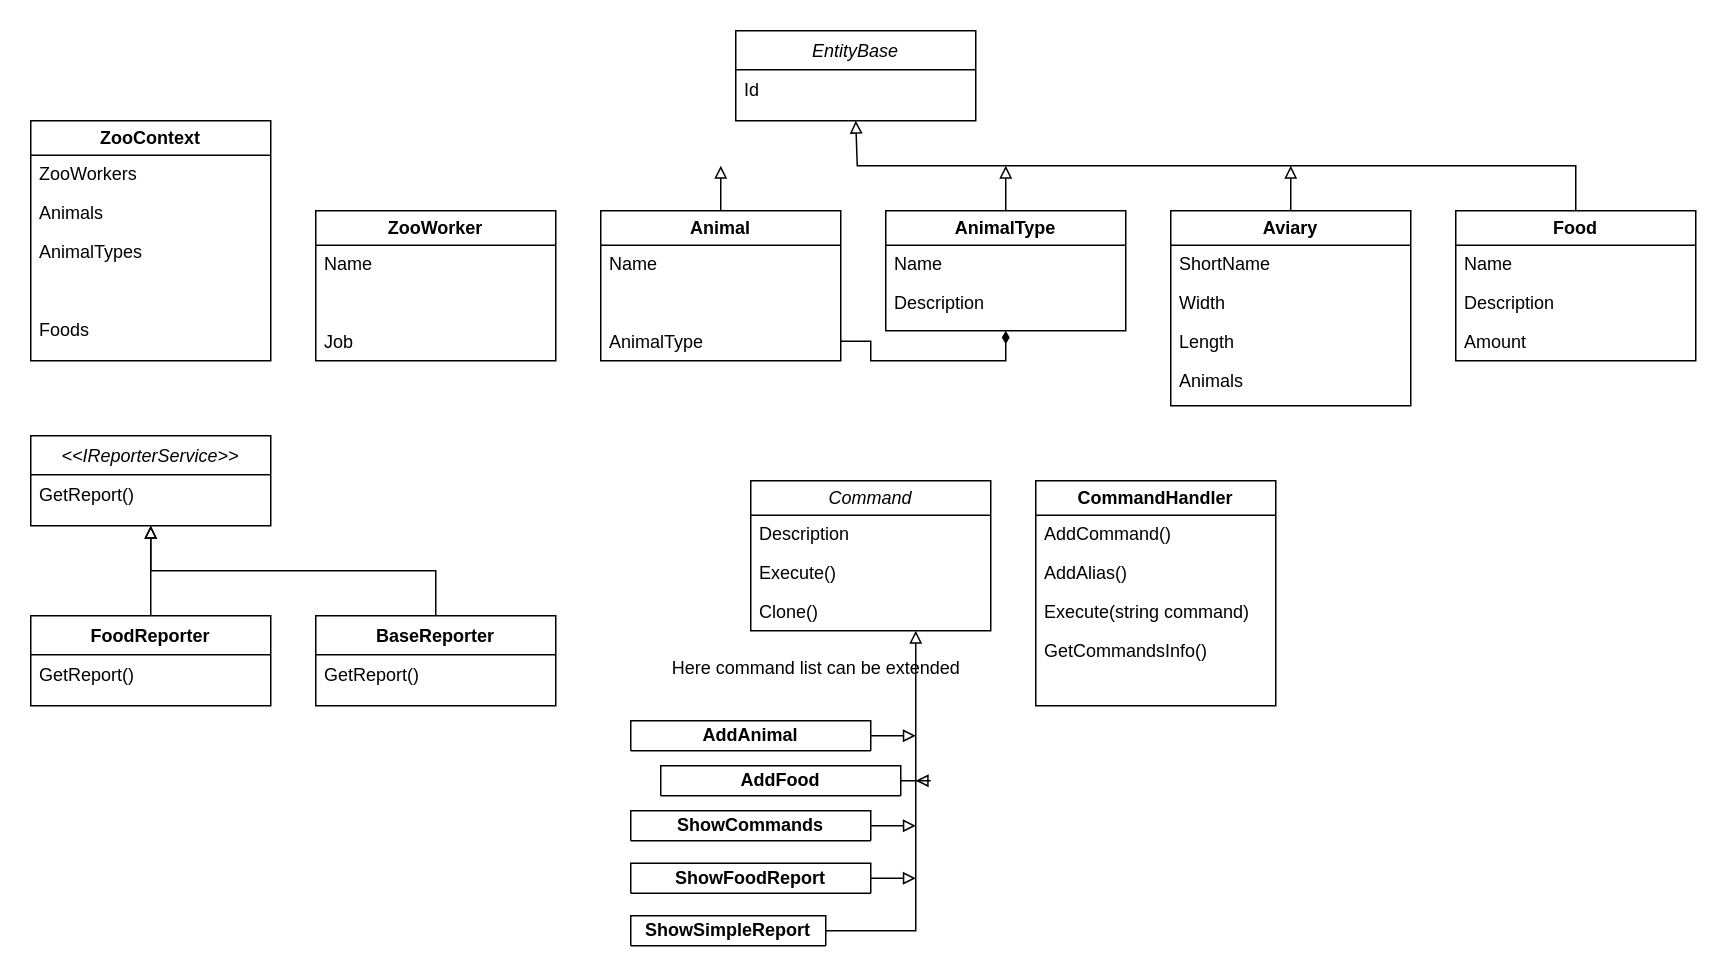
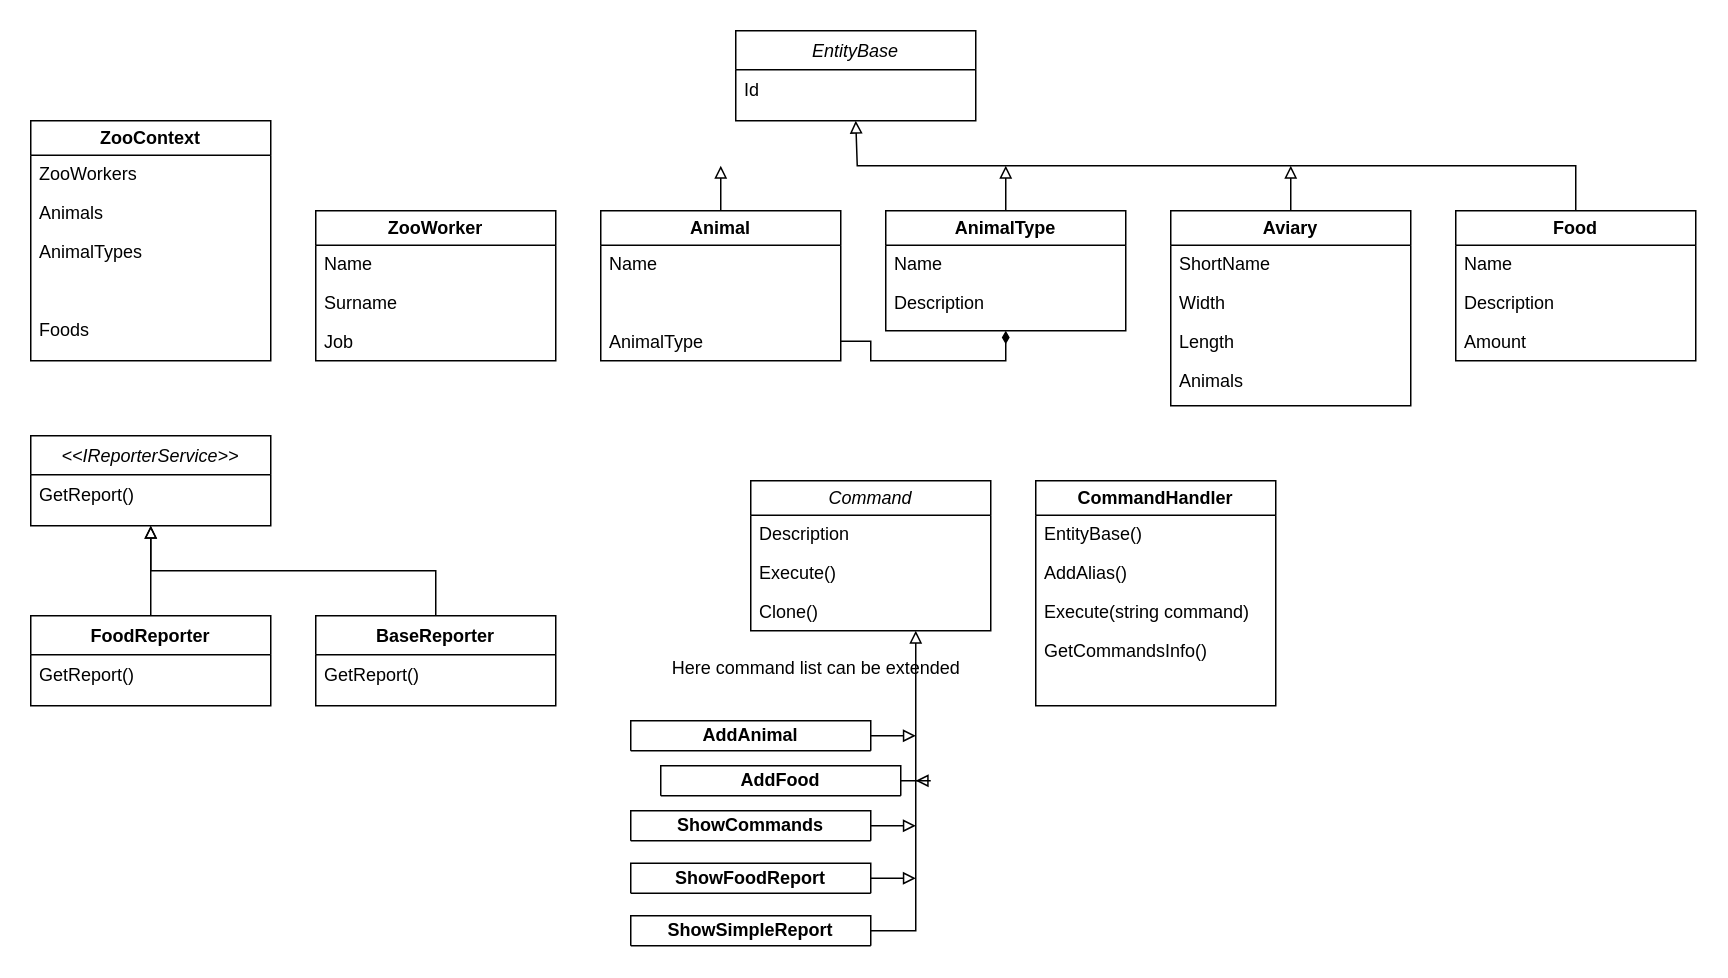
node "Surname": added
node "AddCommand()": label "AddCommand()" -> "EntityBase()"
node "ShowSimpleReport": size 195x30 -> 240x30
